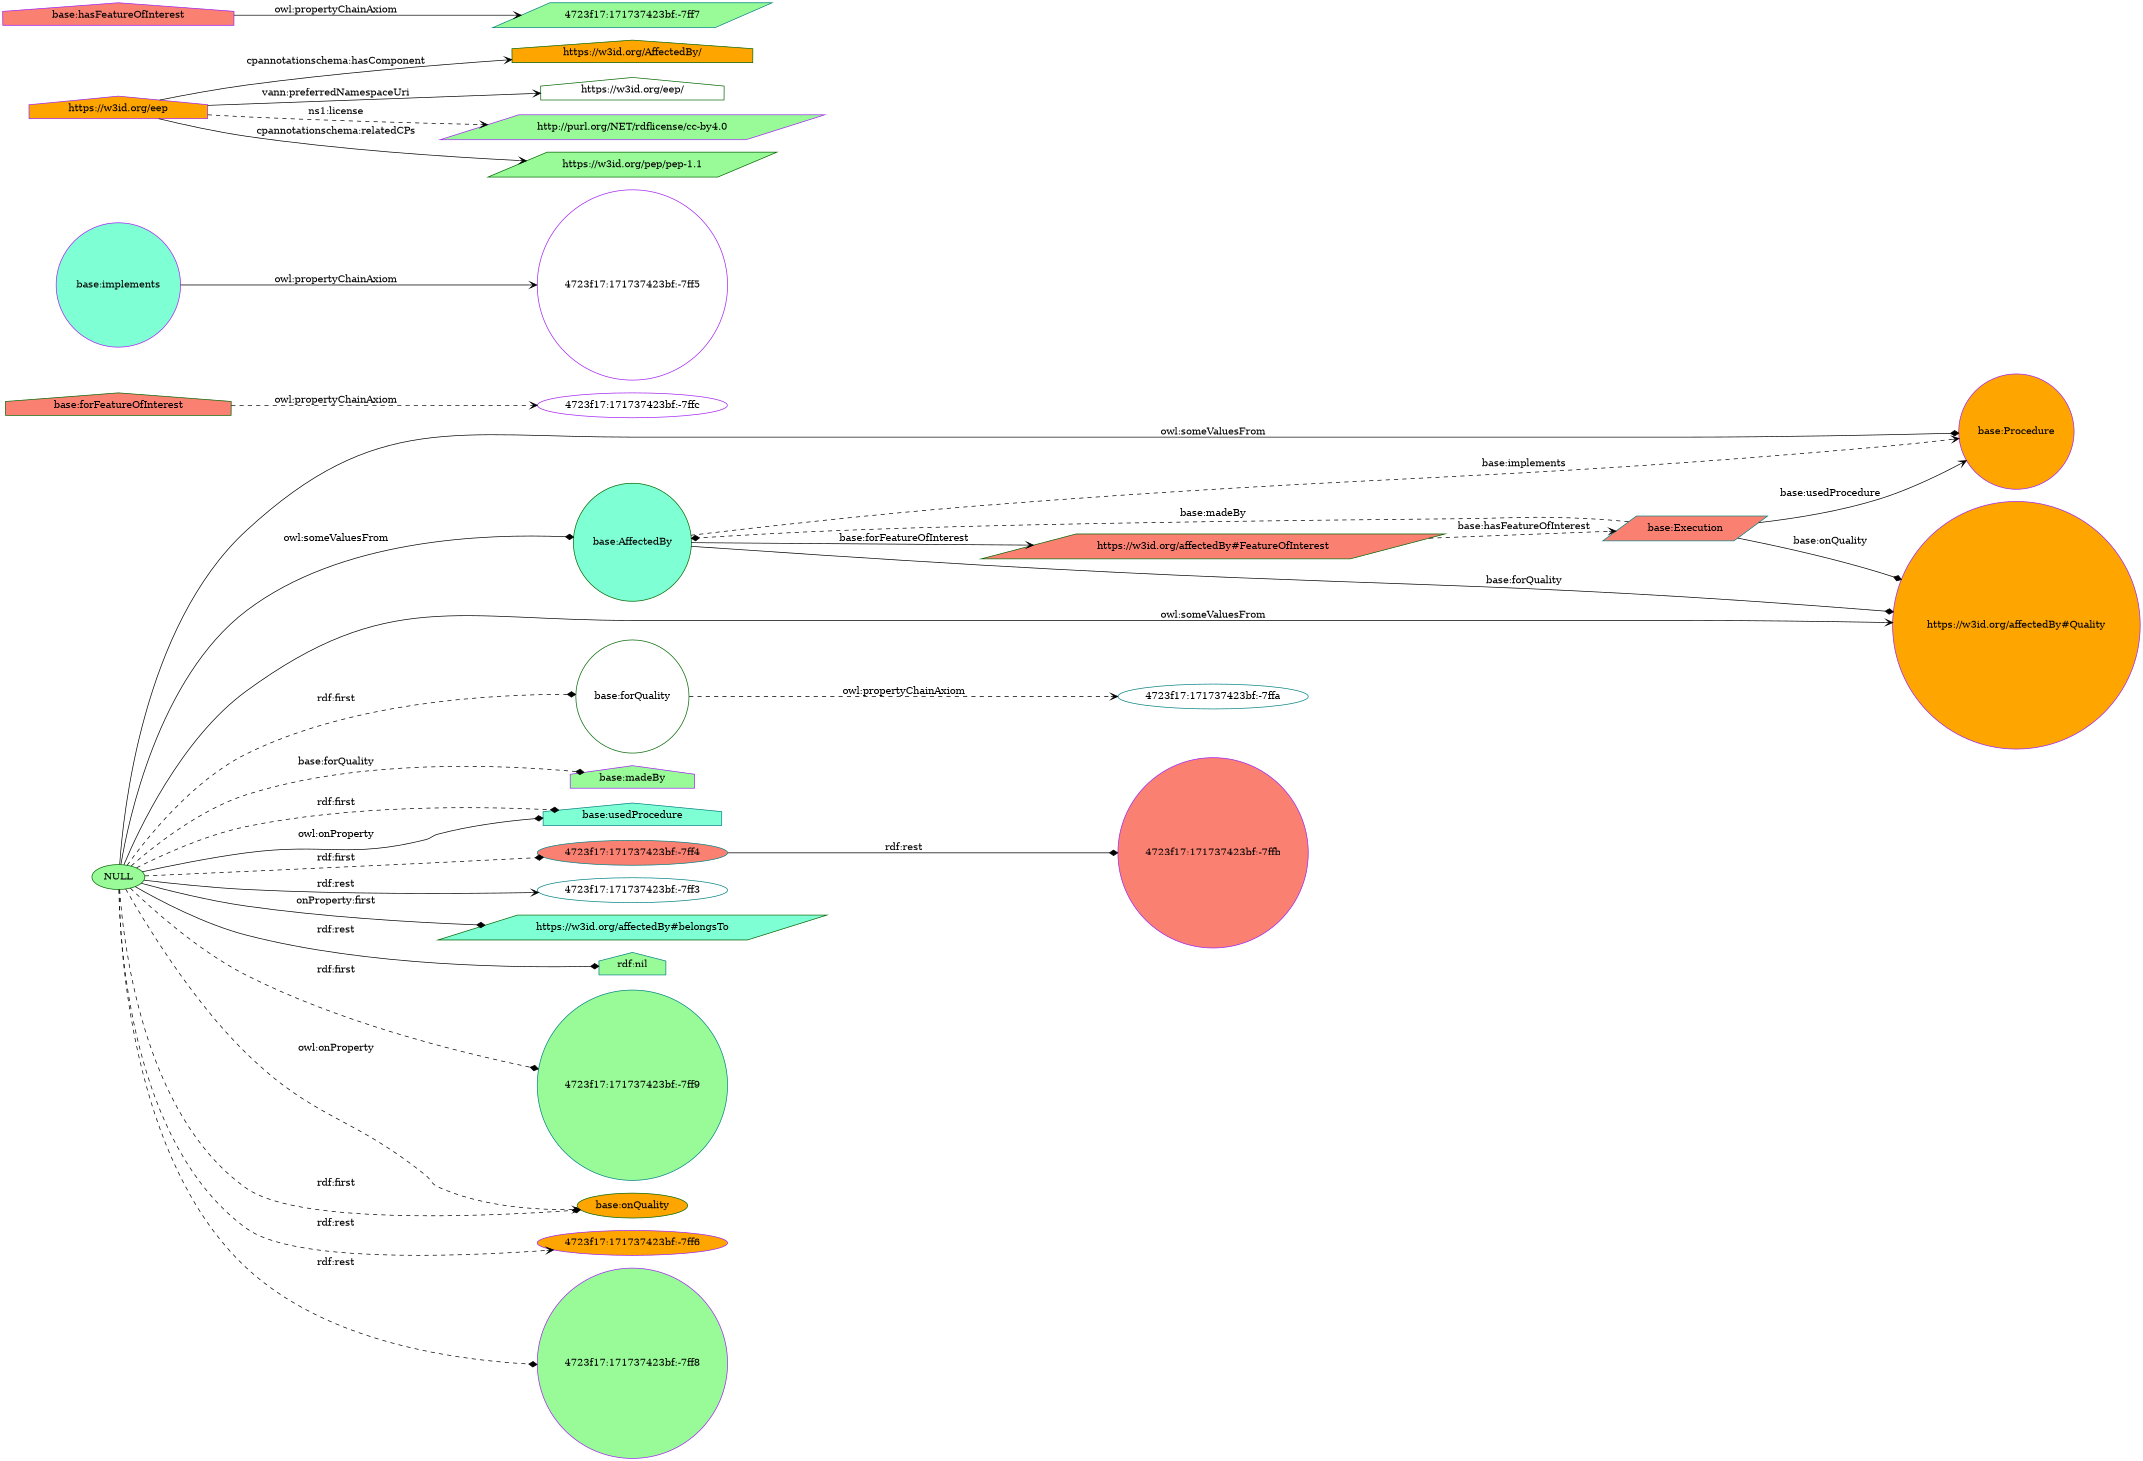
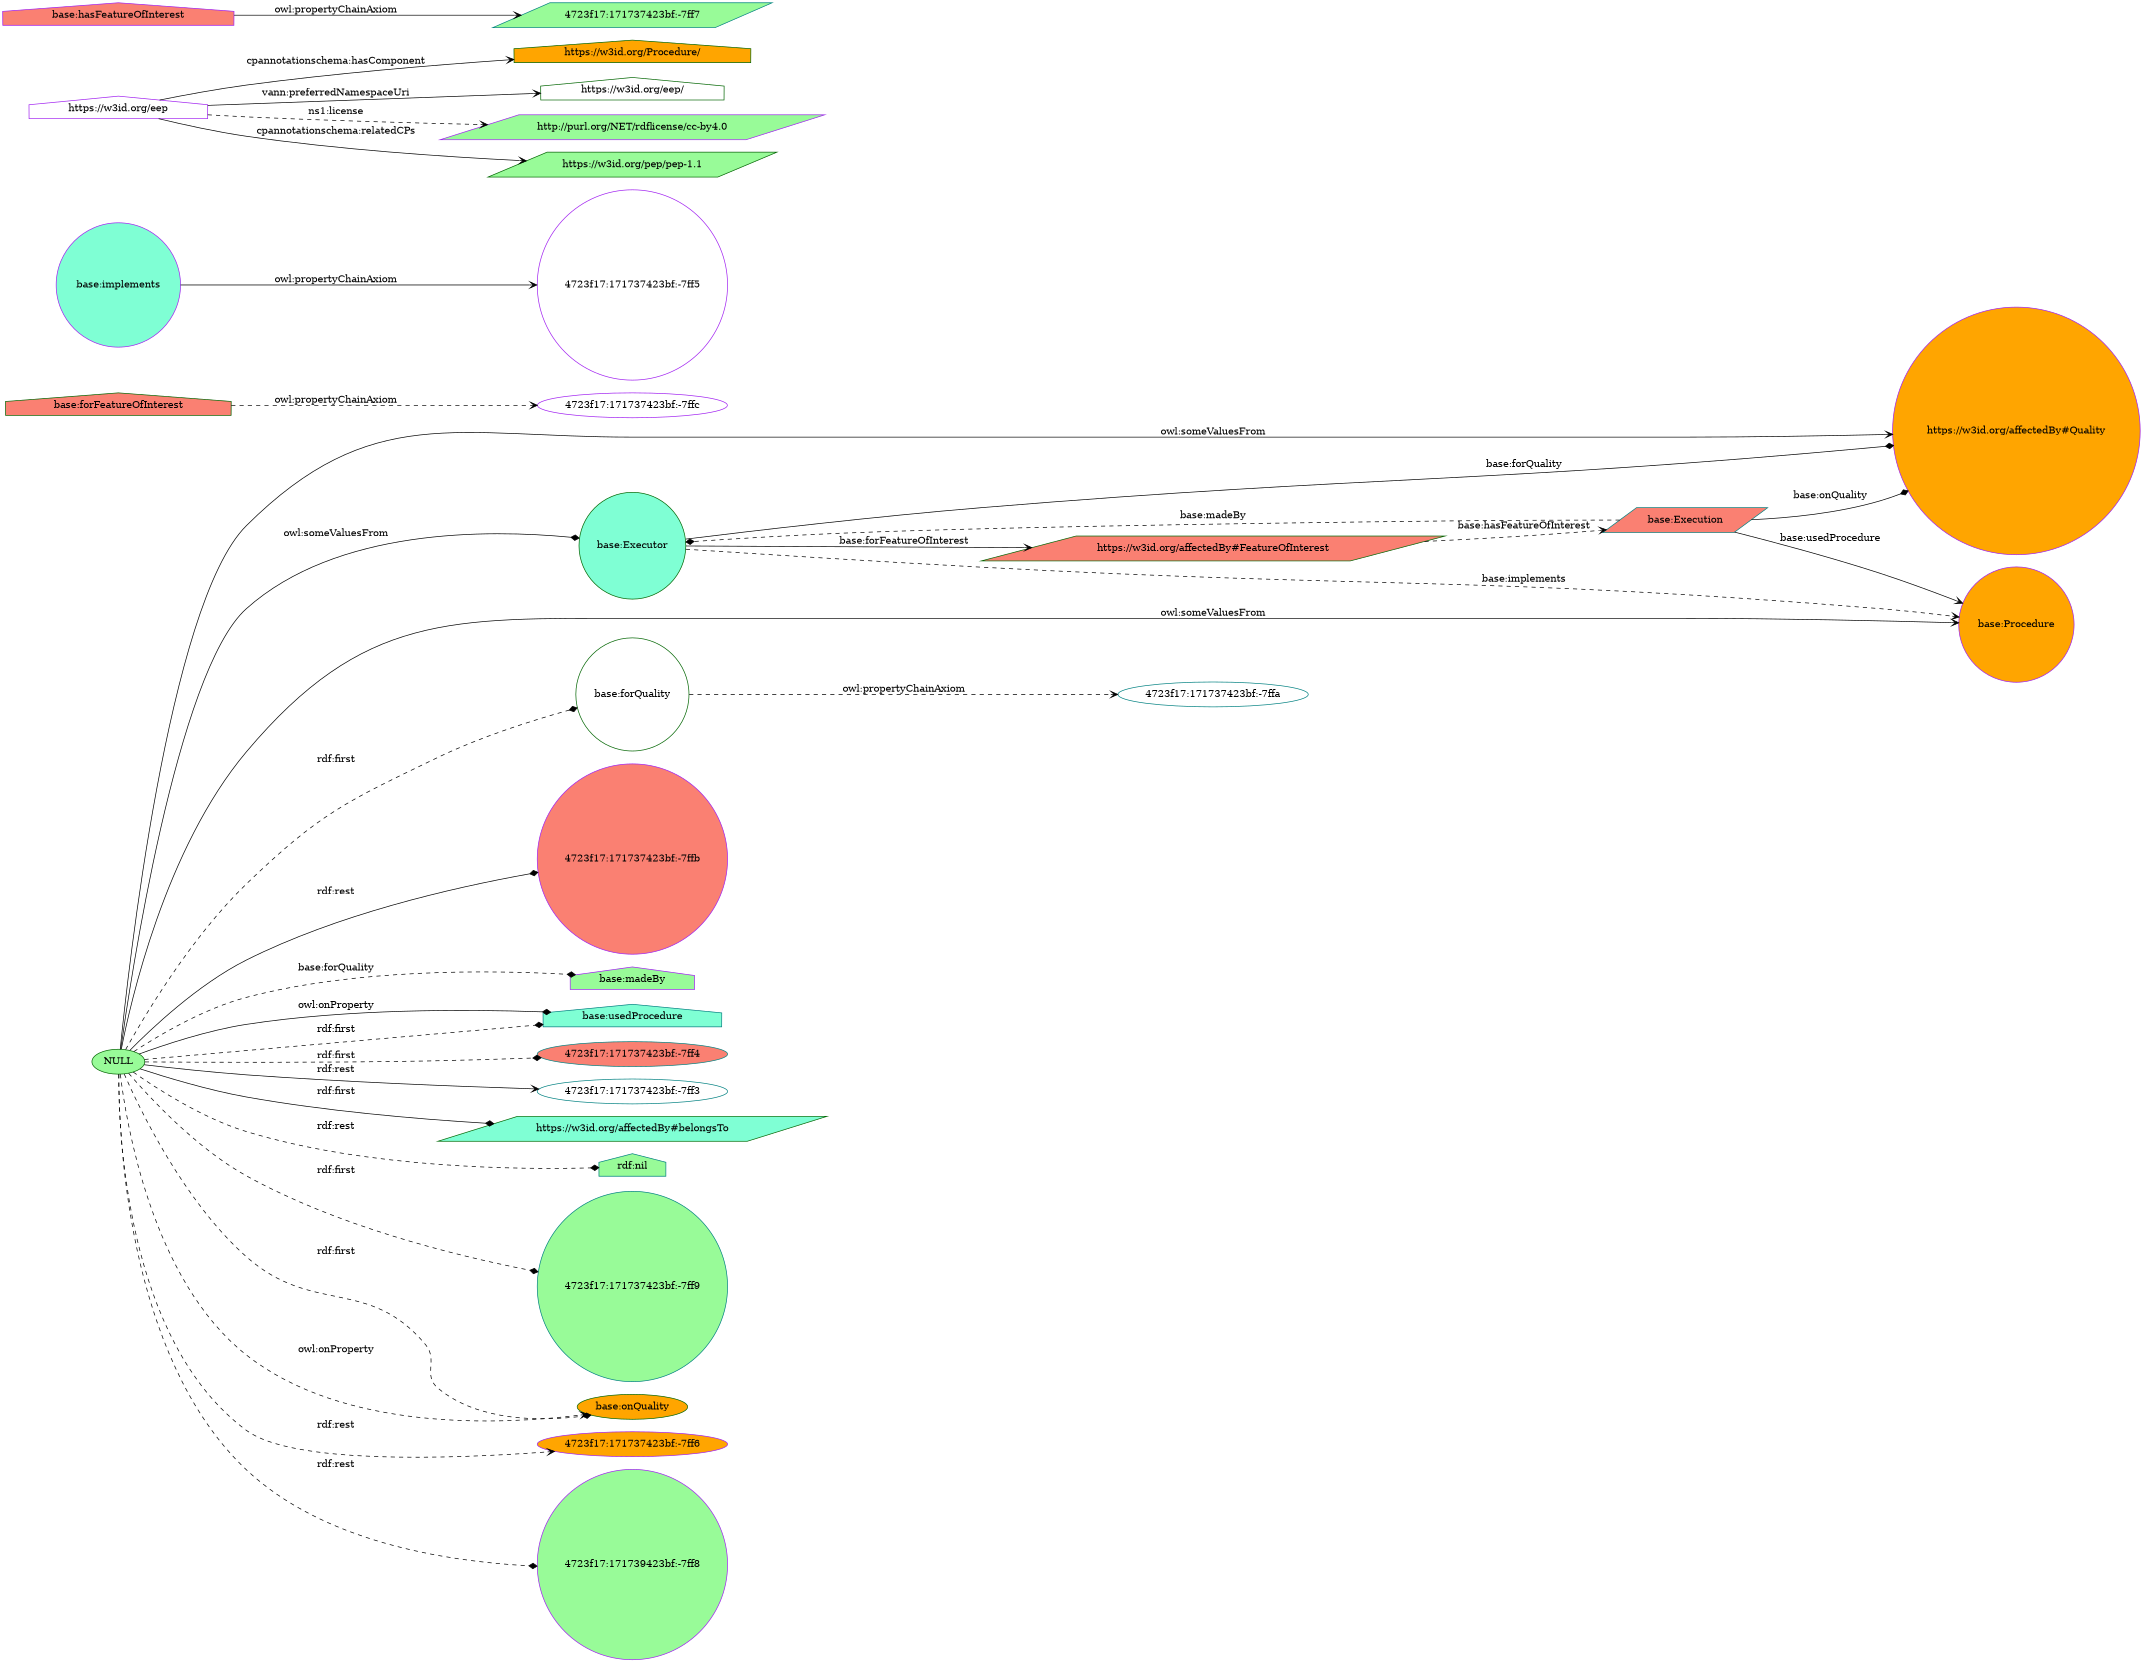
node "https://w3id.org/AffectedBy/": label "https://w3id.org/AffectedBy/" -> "https://w3id.org/Procedure/"
node "https://w3id.org/eep": fillcolor orange -> white
edge "NULL" -> "base:Procedure": arrowhead diamond -> vee
node "base:AffectedBy": label "base:AffectedBy" -> "base:Executor"
edge "4723f17:171737423bf:-7ff4" -> "4723f17:171737423bf:-7ffb": now "NULL" -> "4723f17:171737423bf:-7ffb"
edge "NULL" -> "https://w3id.org/affectedBy#belongsTo": label "onProperty:first" -> "rdf:first"
edge "NULL" -> "rdf:nil": style solid -> dashed
node "4723f17:171737423bf:-7ff8": label "4723f17:171737423bf:-7ff8" -> "4723f17:171739423bf:-7ff8"
